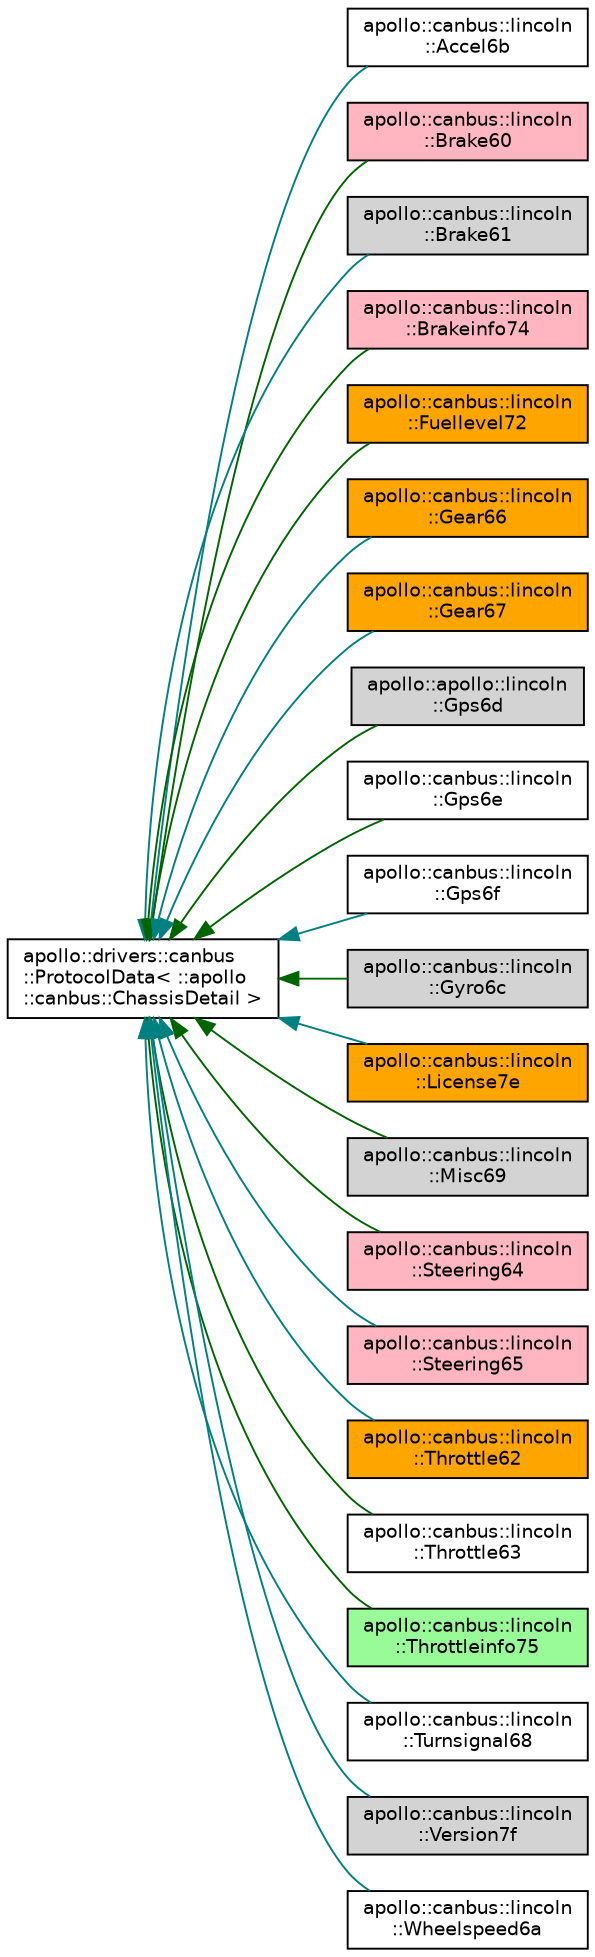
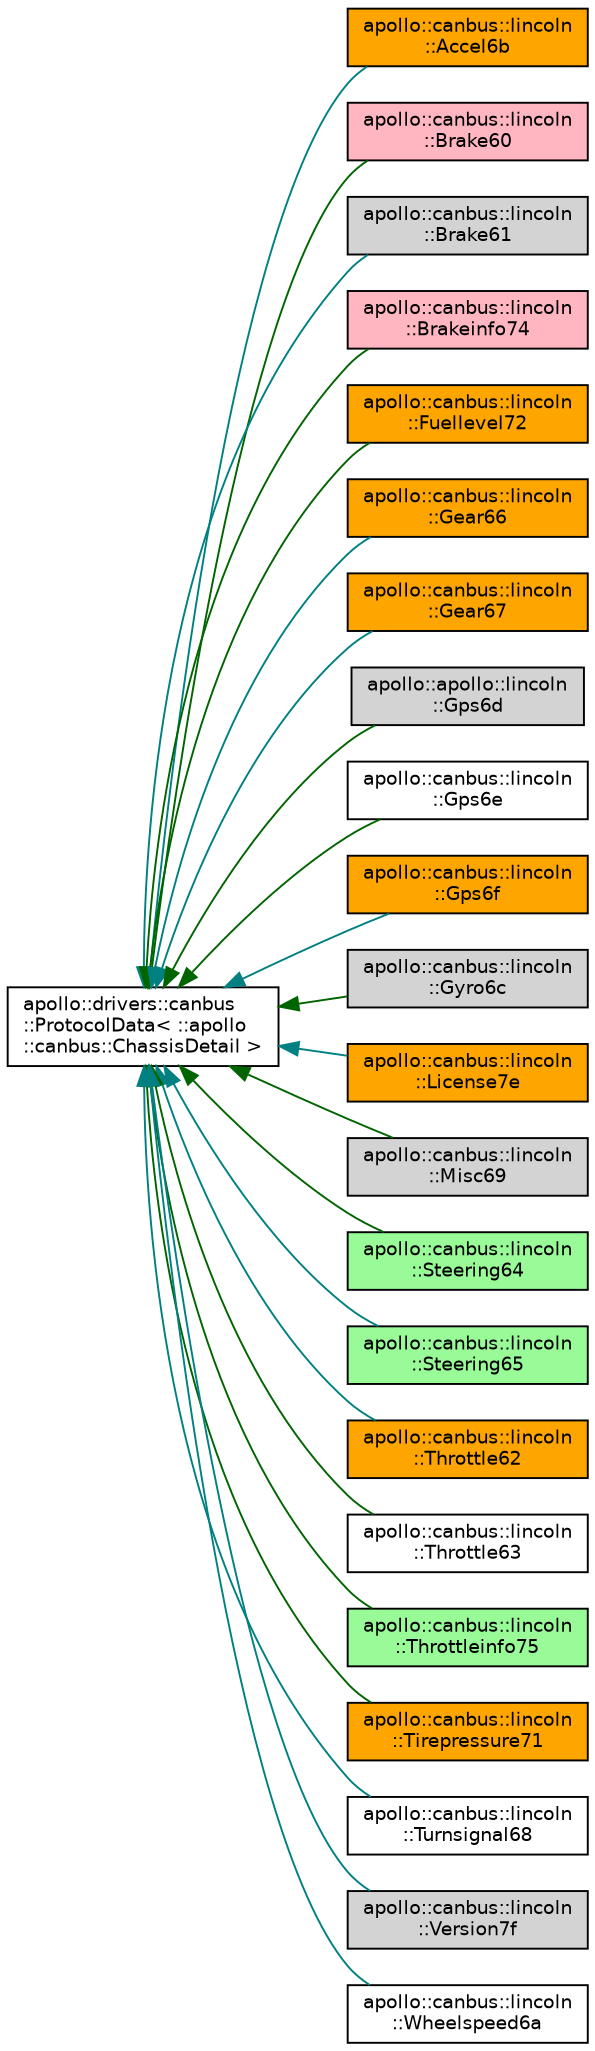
node "apollo::canbus::lincoln ::Accel6b": fillcolor white -> orange
node "apollo::canbus::lincoln ::Gps6f": fillcolor white -> orange
node "apollo::canbus::lincoln ::Steering64": fillcolor lightpink -> palegreen
node "apollo::canbus::lincoln ::Steering65": fillcolor lightpink -> palegreen
node "apollo::canbus::lincoln ::Tirepressure71": added
